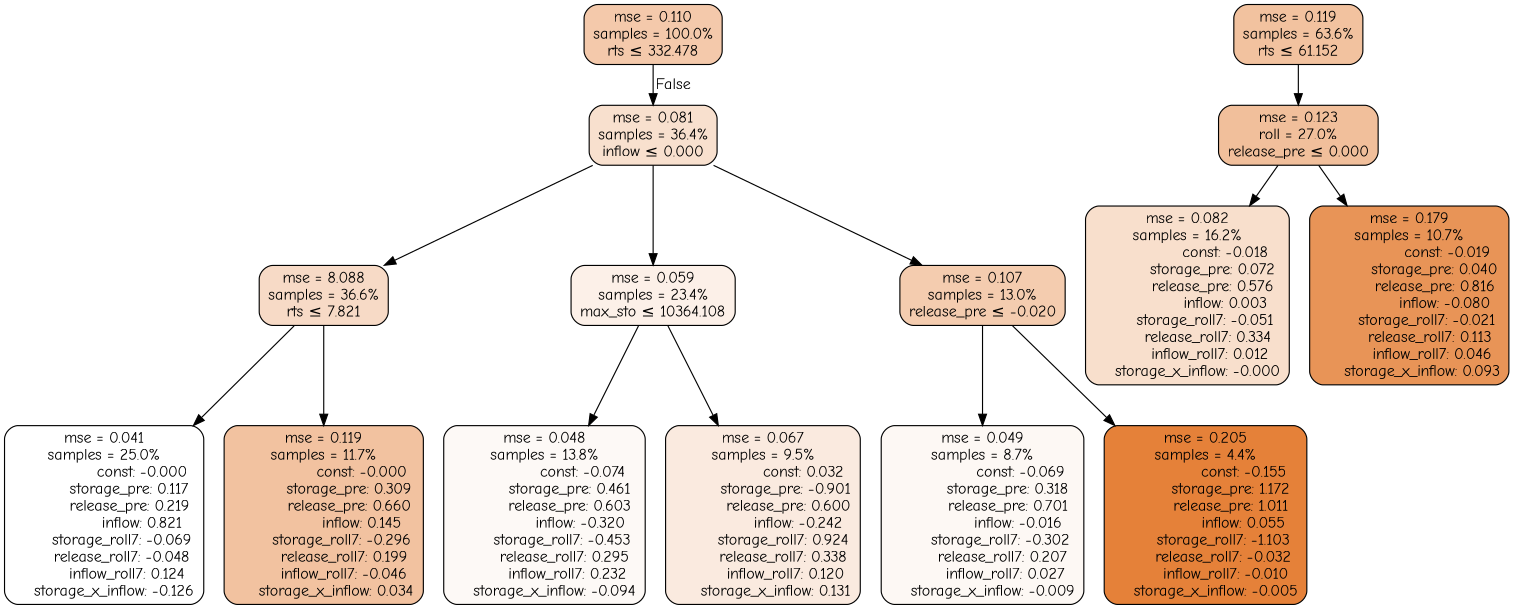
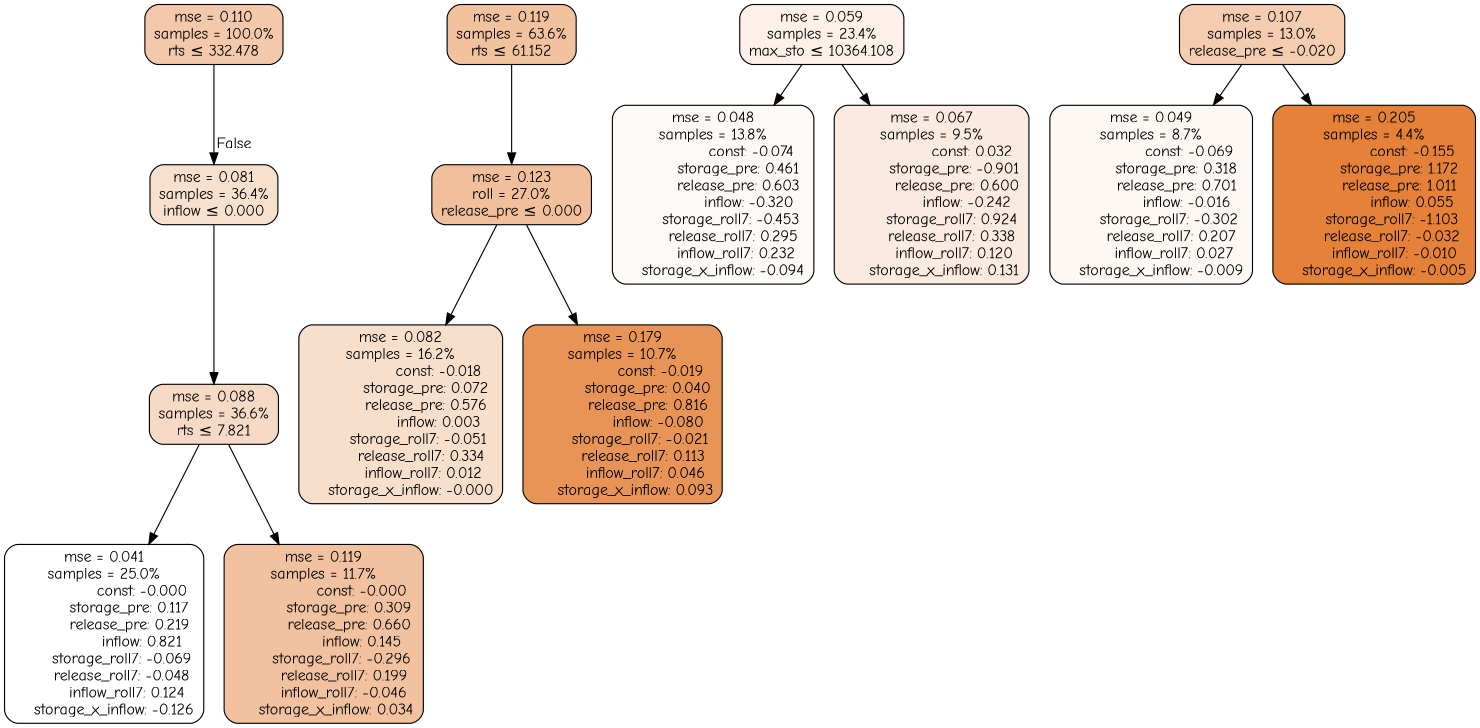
edge "mse = 0.081 samples = 36.4% inflow ≤ 0.000" -> "mse = 0.059 samples = 23.4% max_sto ≤ 10364.108": removed
edge "mse = 0.081 samples = 36.4% inflow ≤ 0.000" -> "mse = 0.107 samples = 13.0% release_pre ≤ -0.020": removed
node "mse = 8.088 samples = 36.6% rts ≤ 7.821": label "mse = 8.088 samples = 36.6% rts ≤ 7.821" -> "mse = 0.088 samples = 36.6% rts ≤ 7.821"
